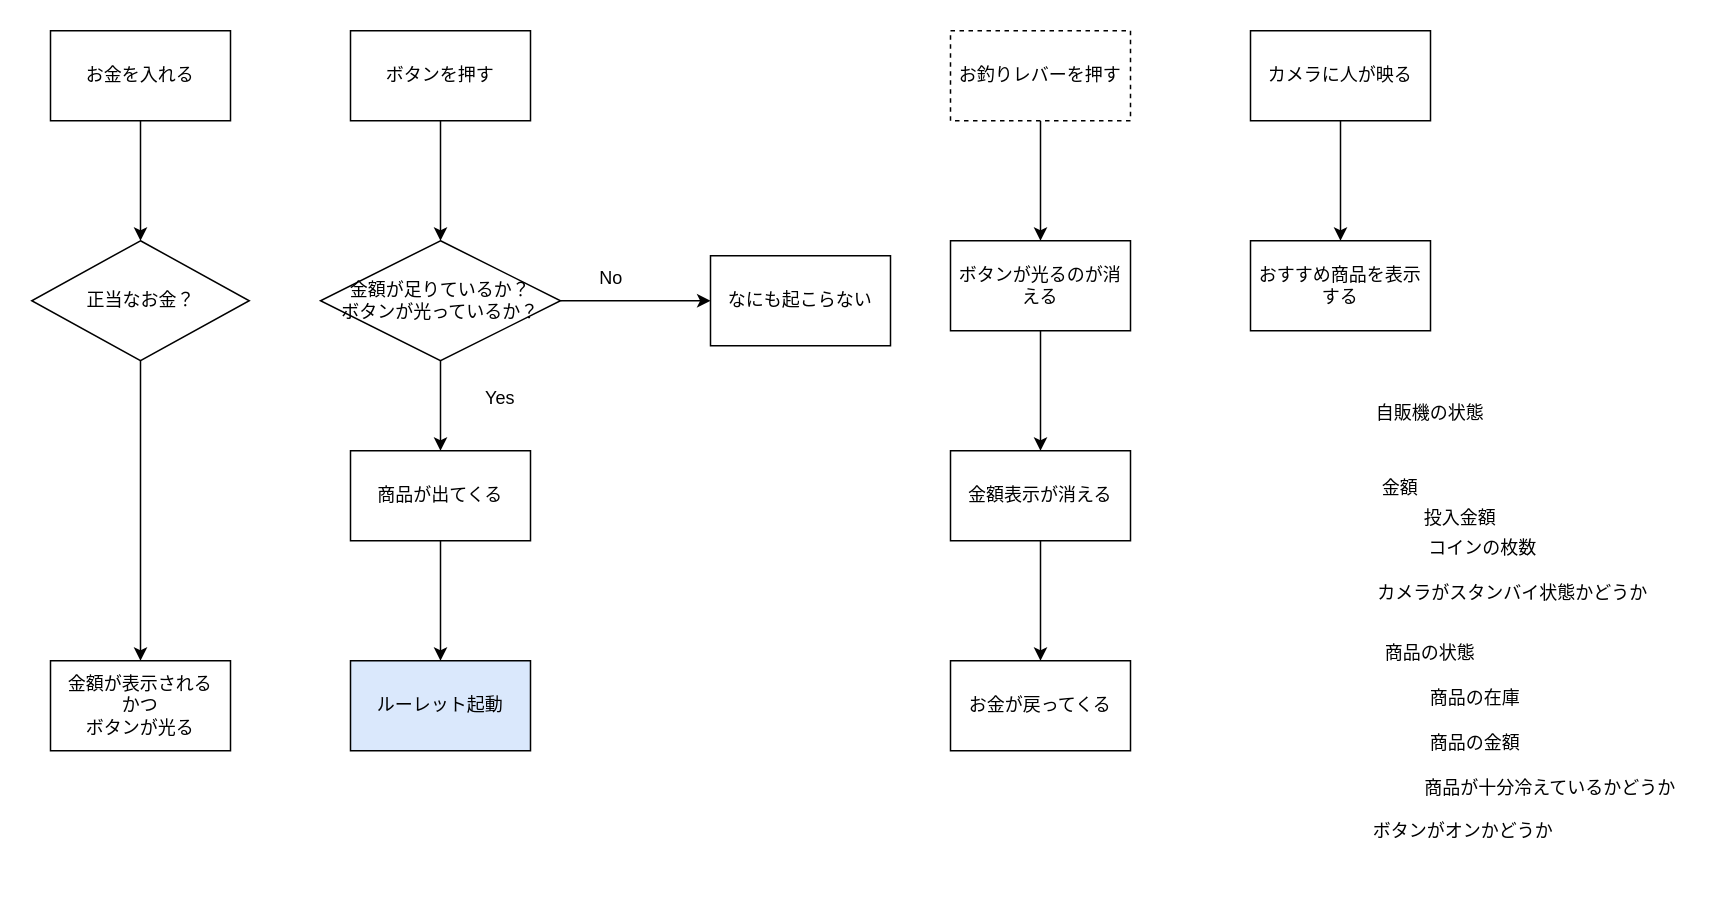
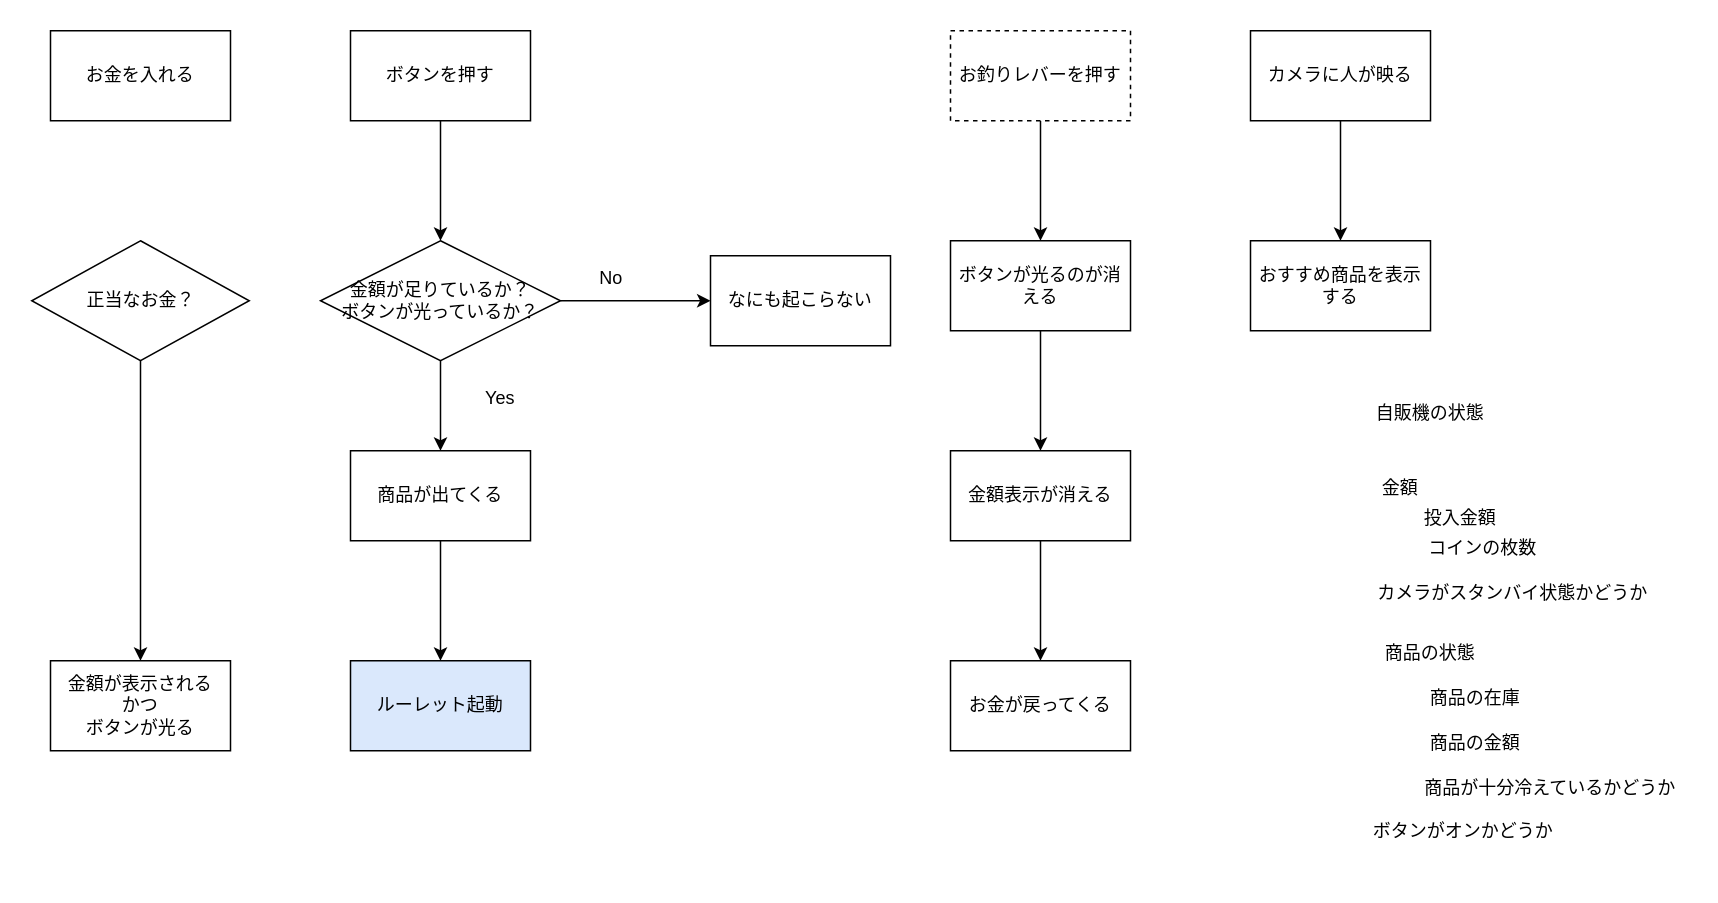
edge "お金を入れる" -> "正当なお金？": removed
